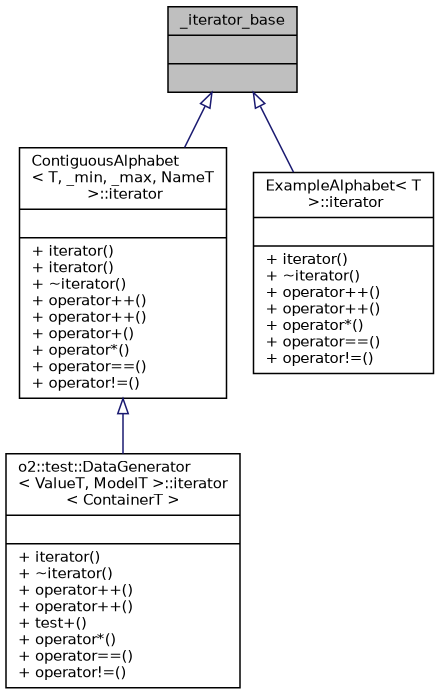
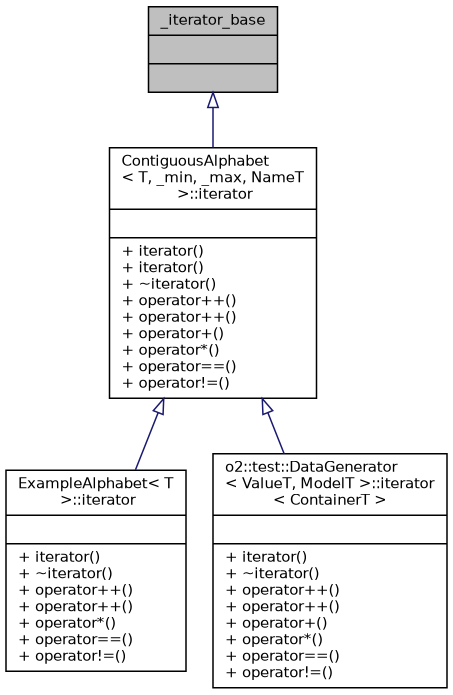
edge "ExampleAlphabet< T" -> "_iterator_base": now "ExampleAlphabet< T" -> "ContiguousAlphabet"
node "o2::test::DataGenerator": text "+ test+()" -> "+ operator+()"
